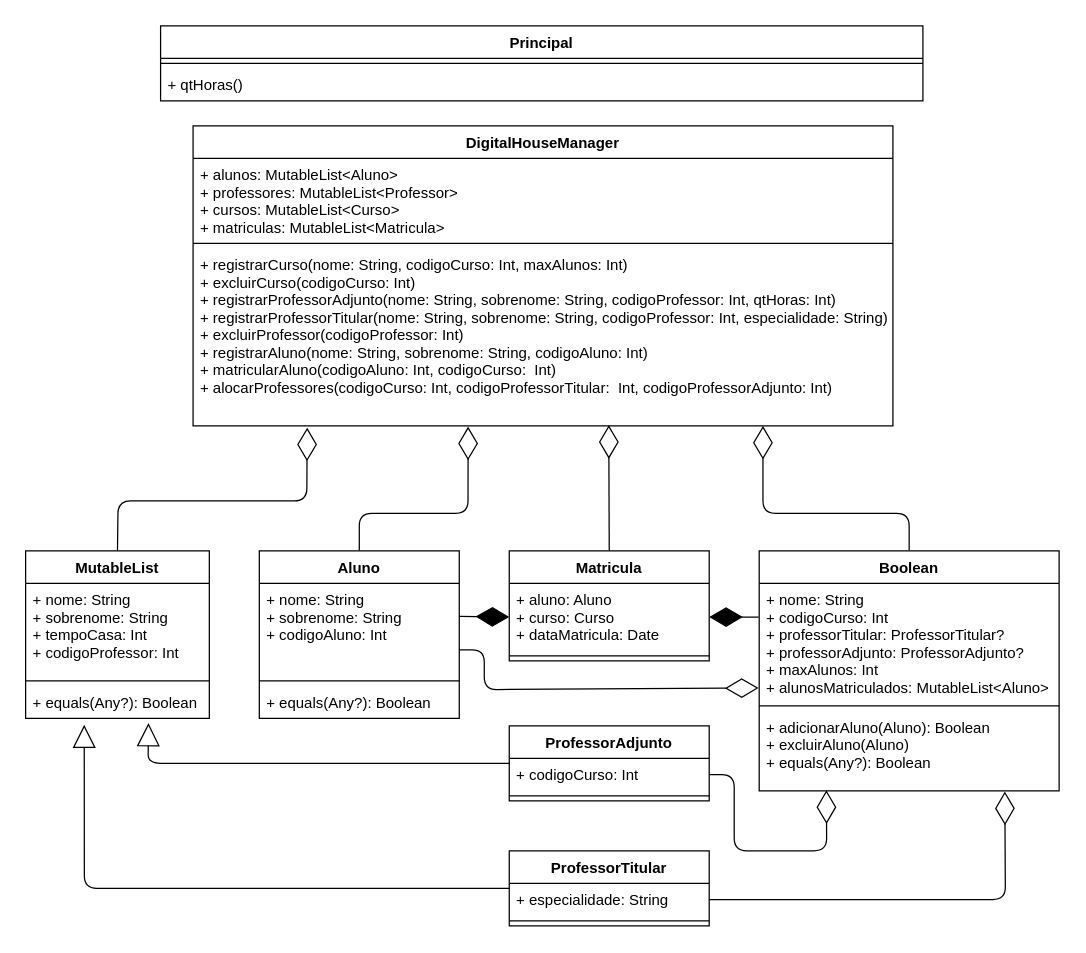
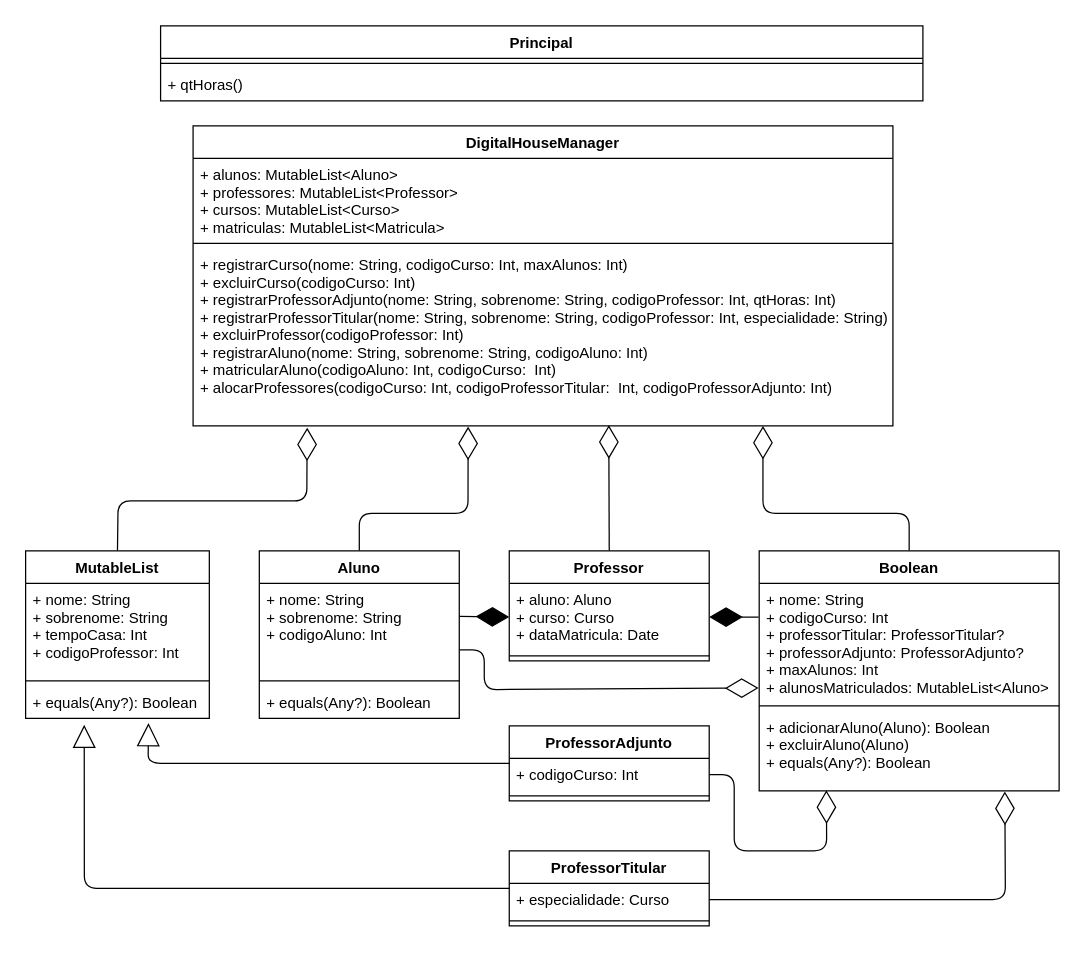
node "Matricula": label "Matricula" -> "Professor"
node "+ especialidade: String": label "+ especialidade: String" -> "+ especialidade: Curso"
